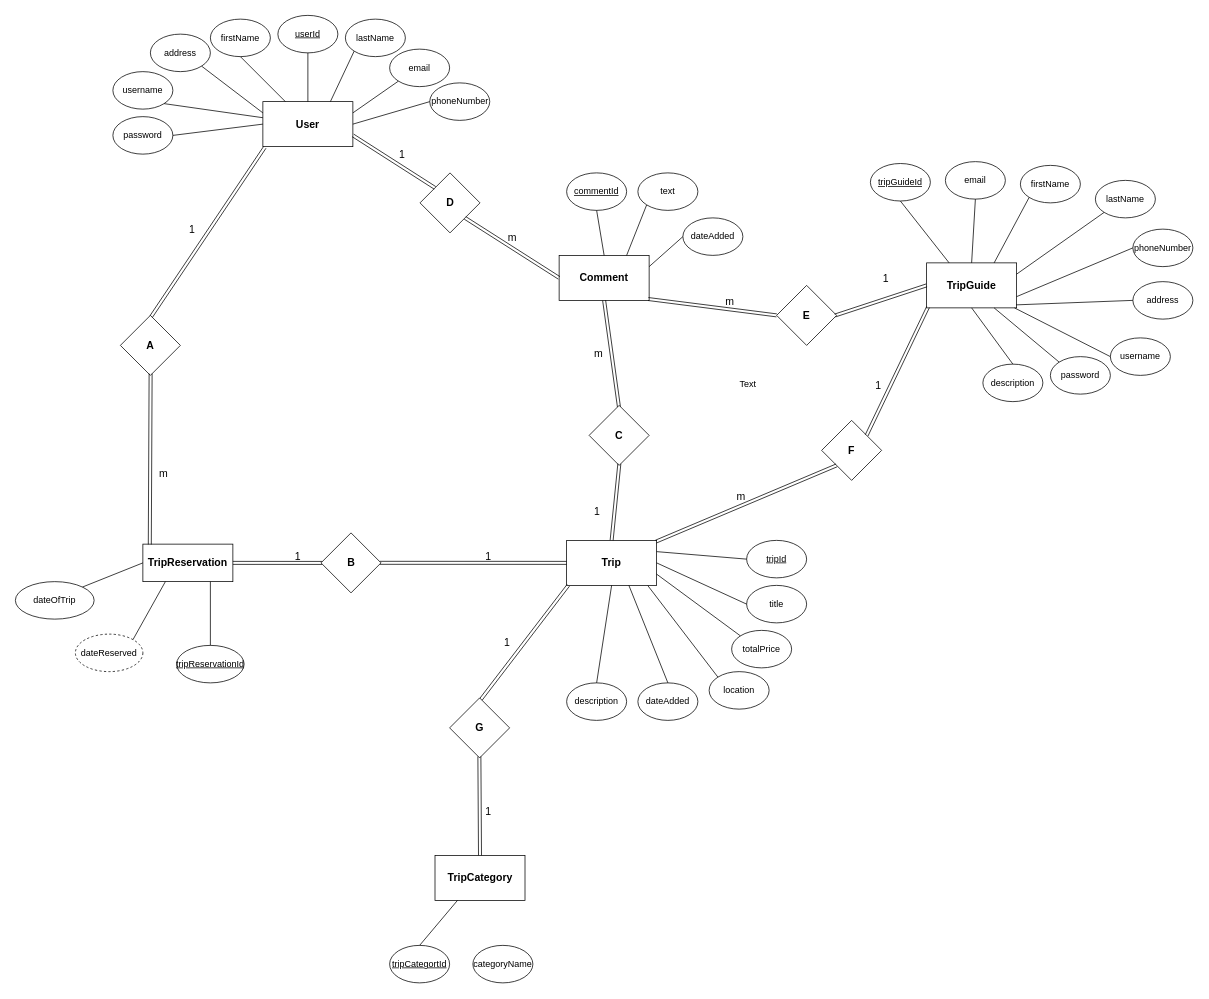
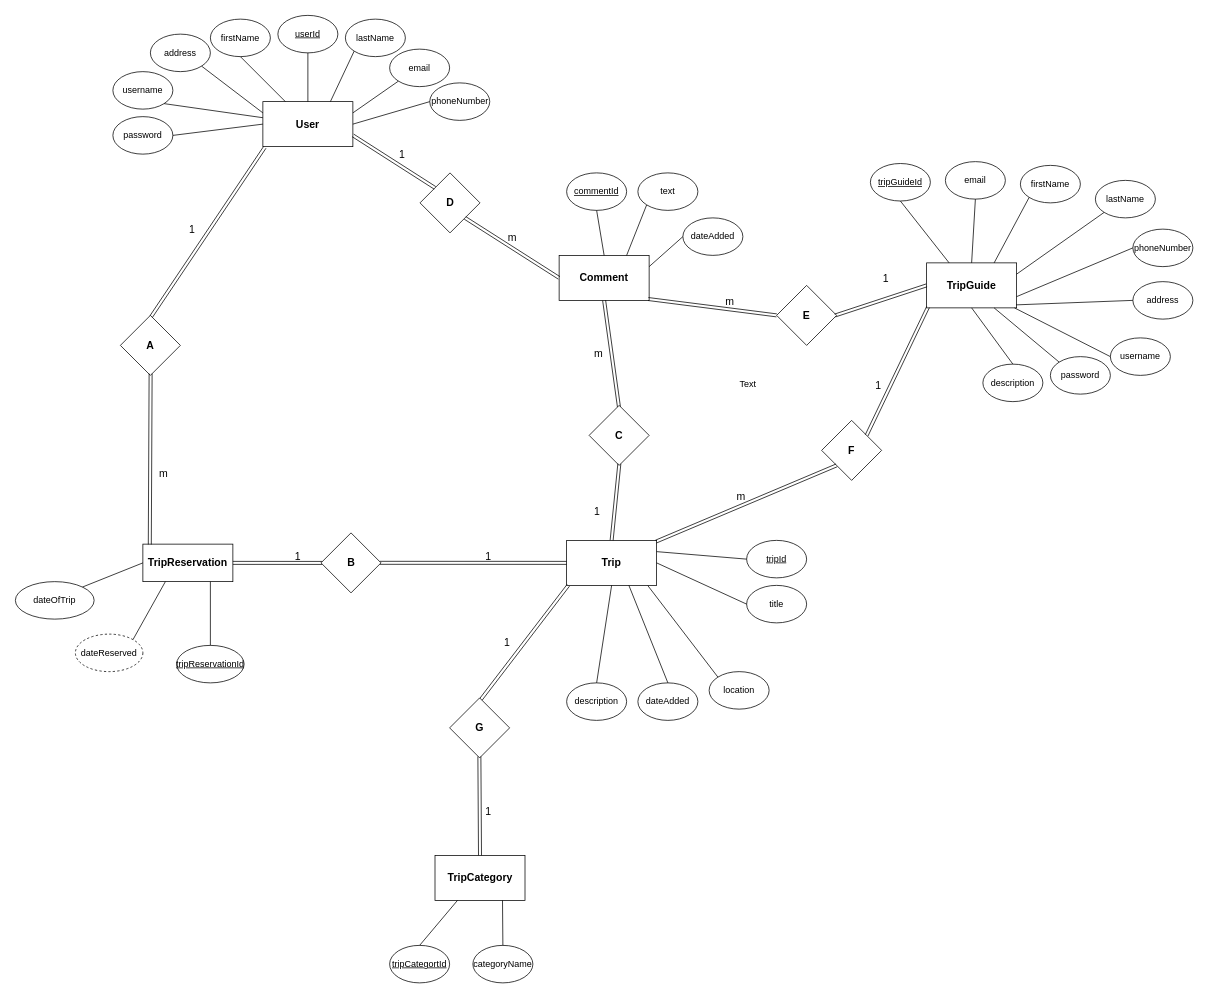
edge "Trip" -- "totalPrice": removed
node "totalPrice": removed
edge "TripCategory" -- "categoryName": added
